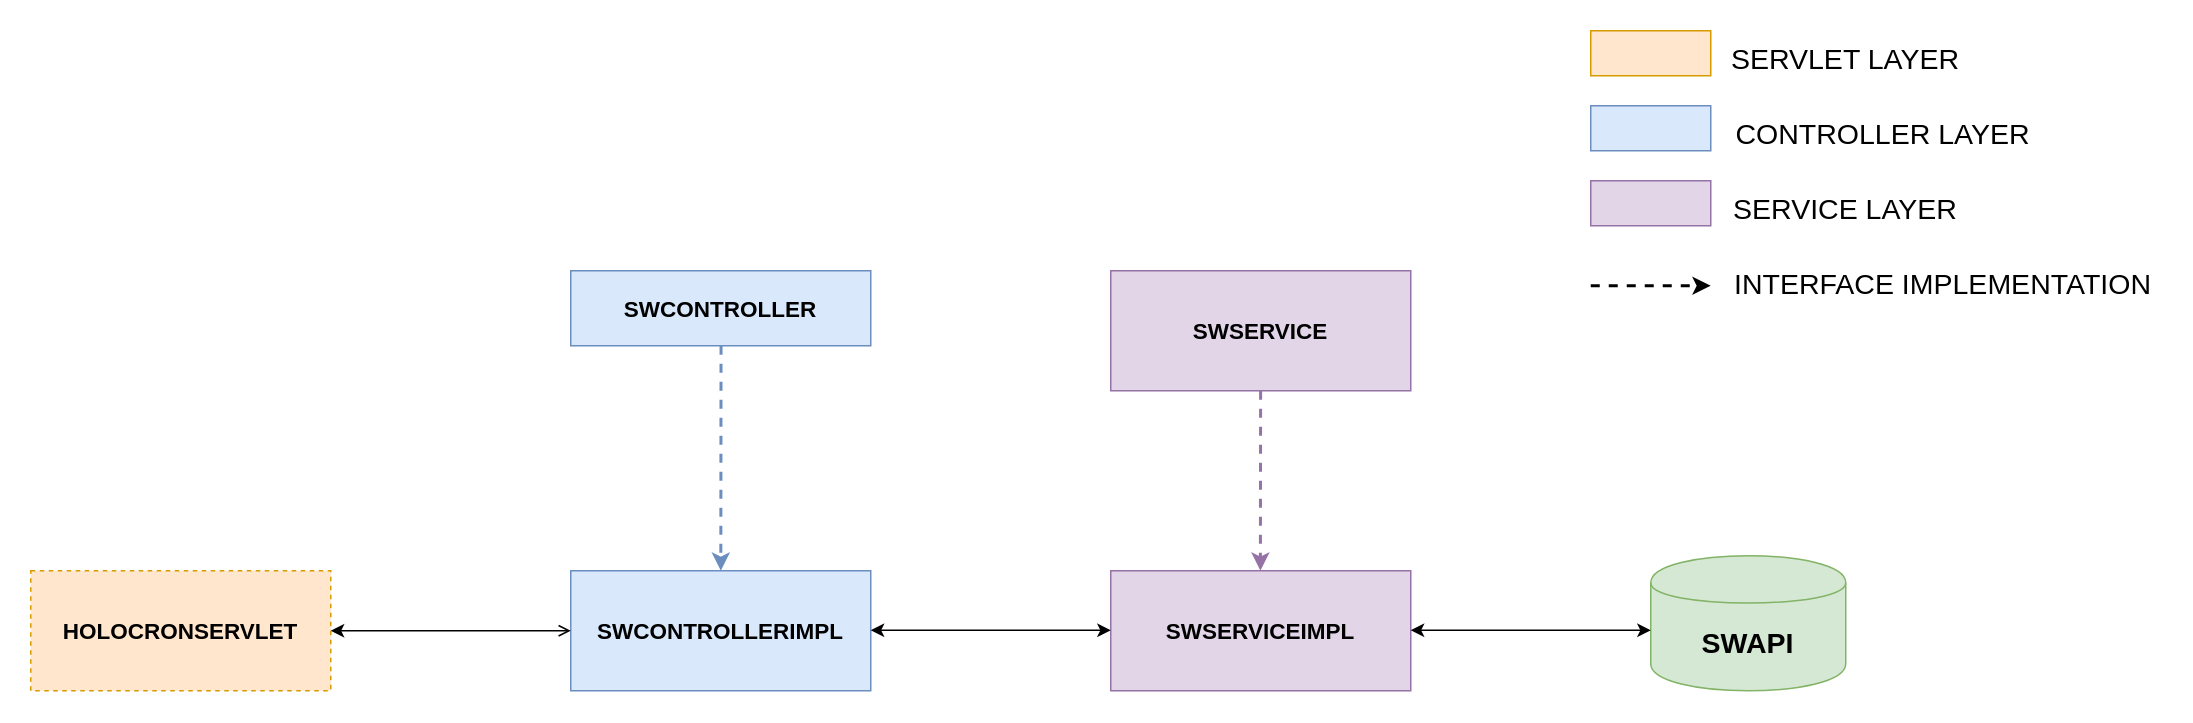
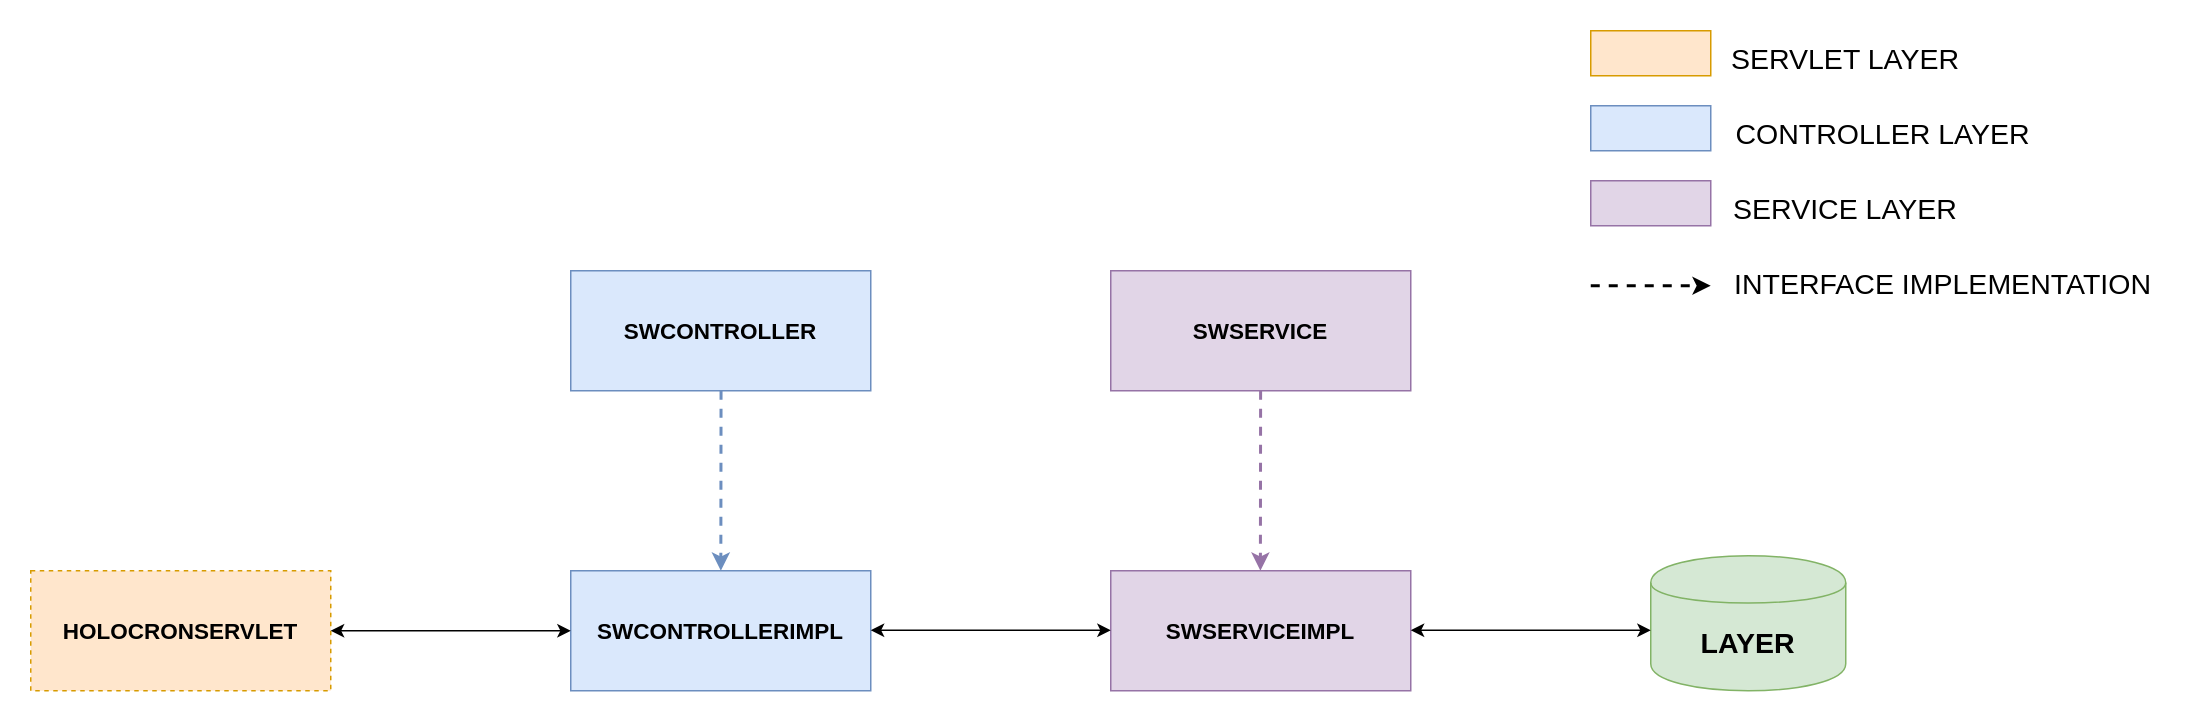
node "SWCONTROLLER": size 300x75 -> 300x120
edge "HOLOCRONSERVLET" -- "SWCONTROLLERIMPL": arrowhead open -> classic
node "SWAPI": label "SWAPI" -> "LAYER"
